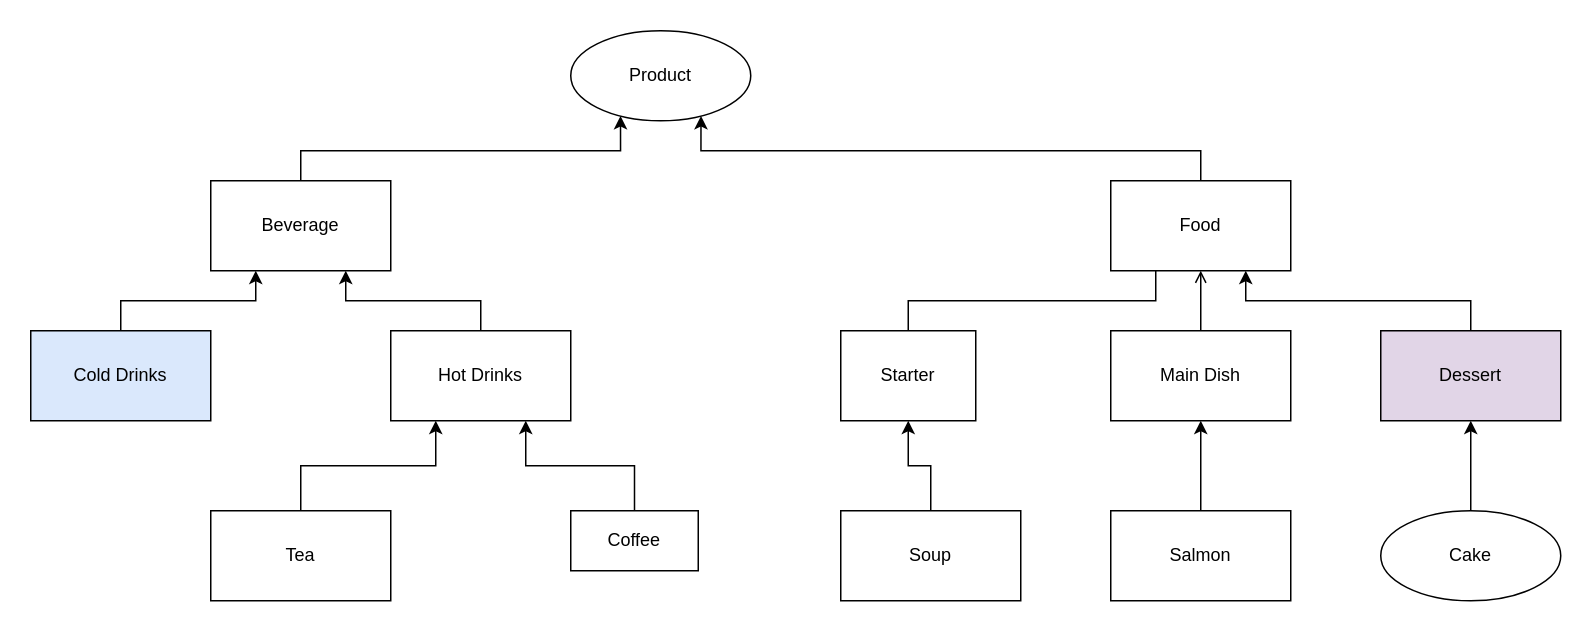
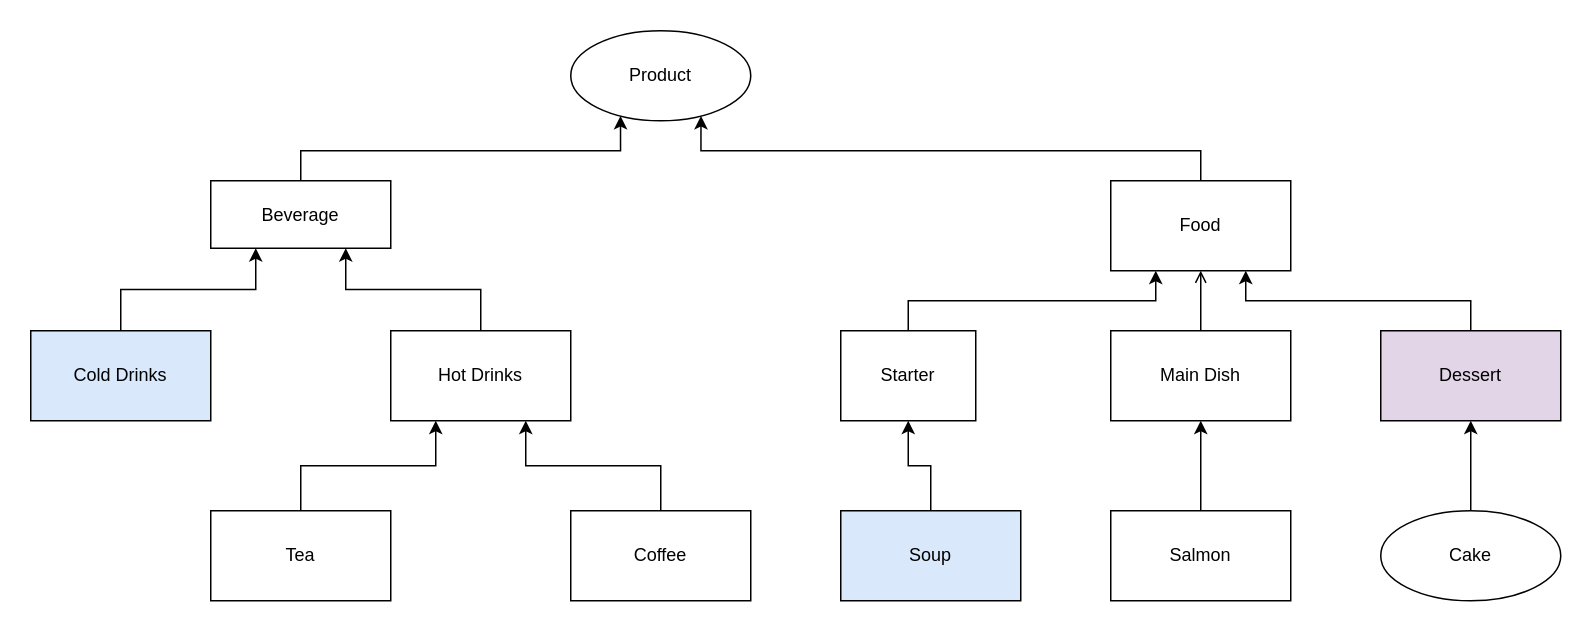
node "Beverage": size 180x90 -> 180x68
edge "Food" -- "Starter": arrowhead none -> classic
node "Coffee": size 128x60 -> 180x90
node "Soup": fillcolor #ffffff -> #dae8fc
